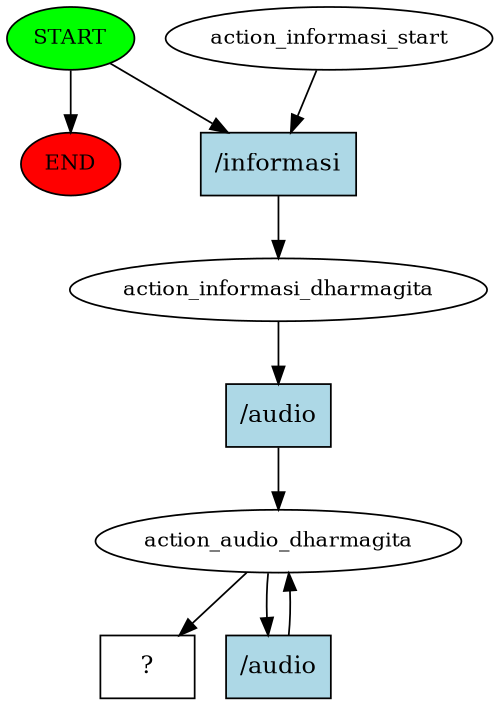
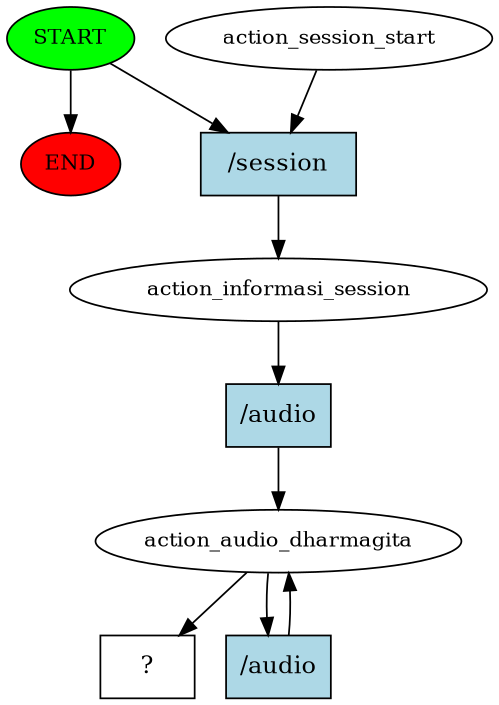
node "action_informasi_start": label "action_informasi_start" -> "action_session_start"
node "/informasi": label "/informasi" -> "/session"
node "action_informasi_dharmagita": label "action_informasi_dharmagita" -> "action_informasi_session"
